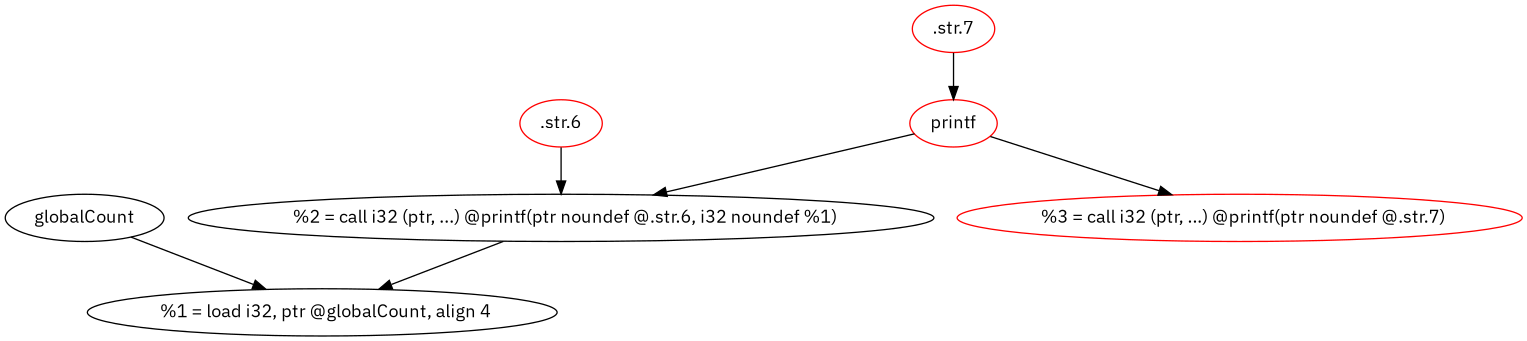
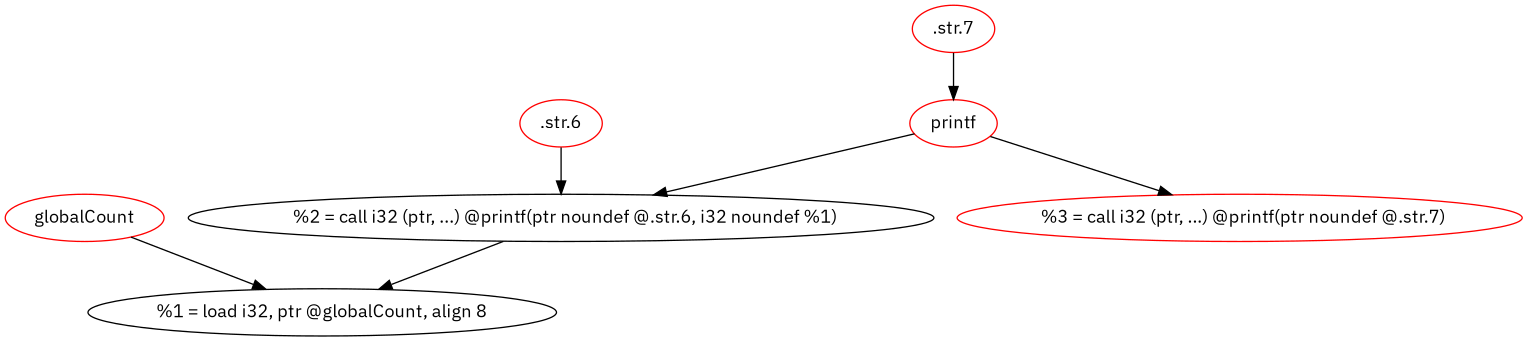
node "globalCount": color black -> red
node "%1 = load i32, ptr @globalCount, align 4": label "%1 = load i32, ptr @globalCount, align 4" -> "%1 = load i32, ptr @globalCount, align 8"
